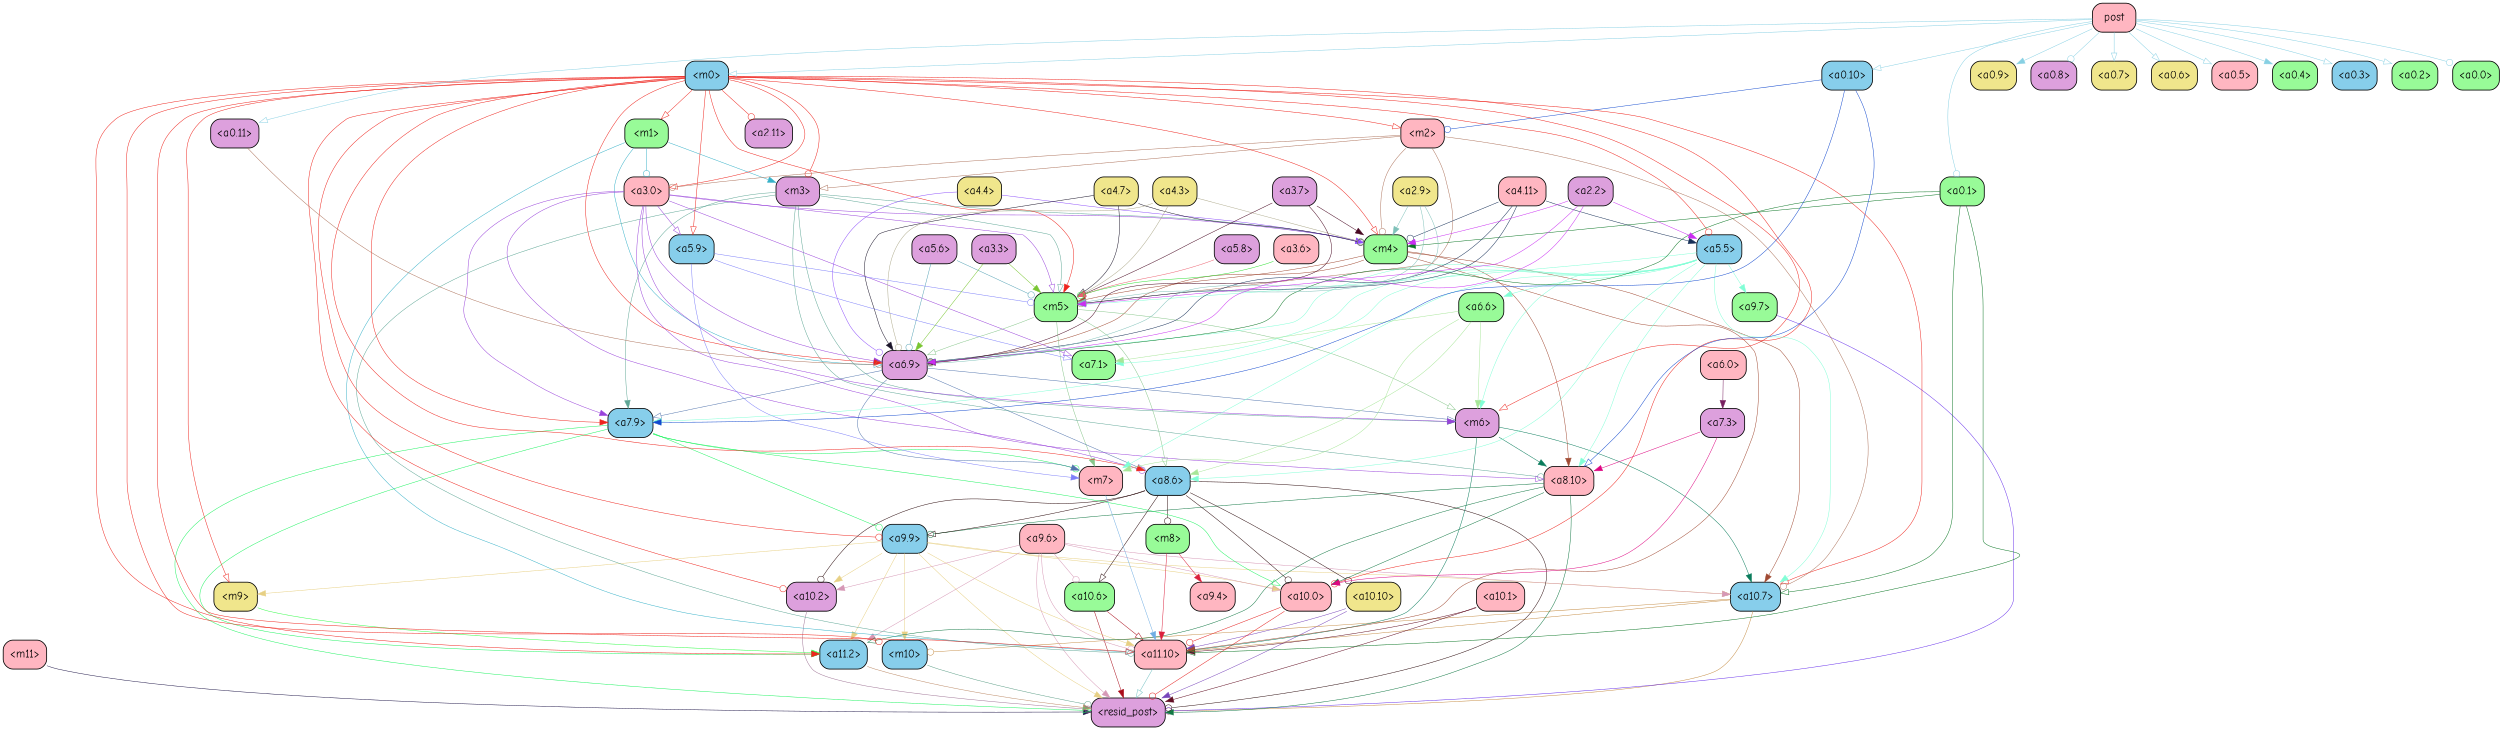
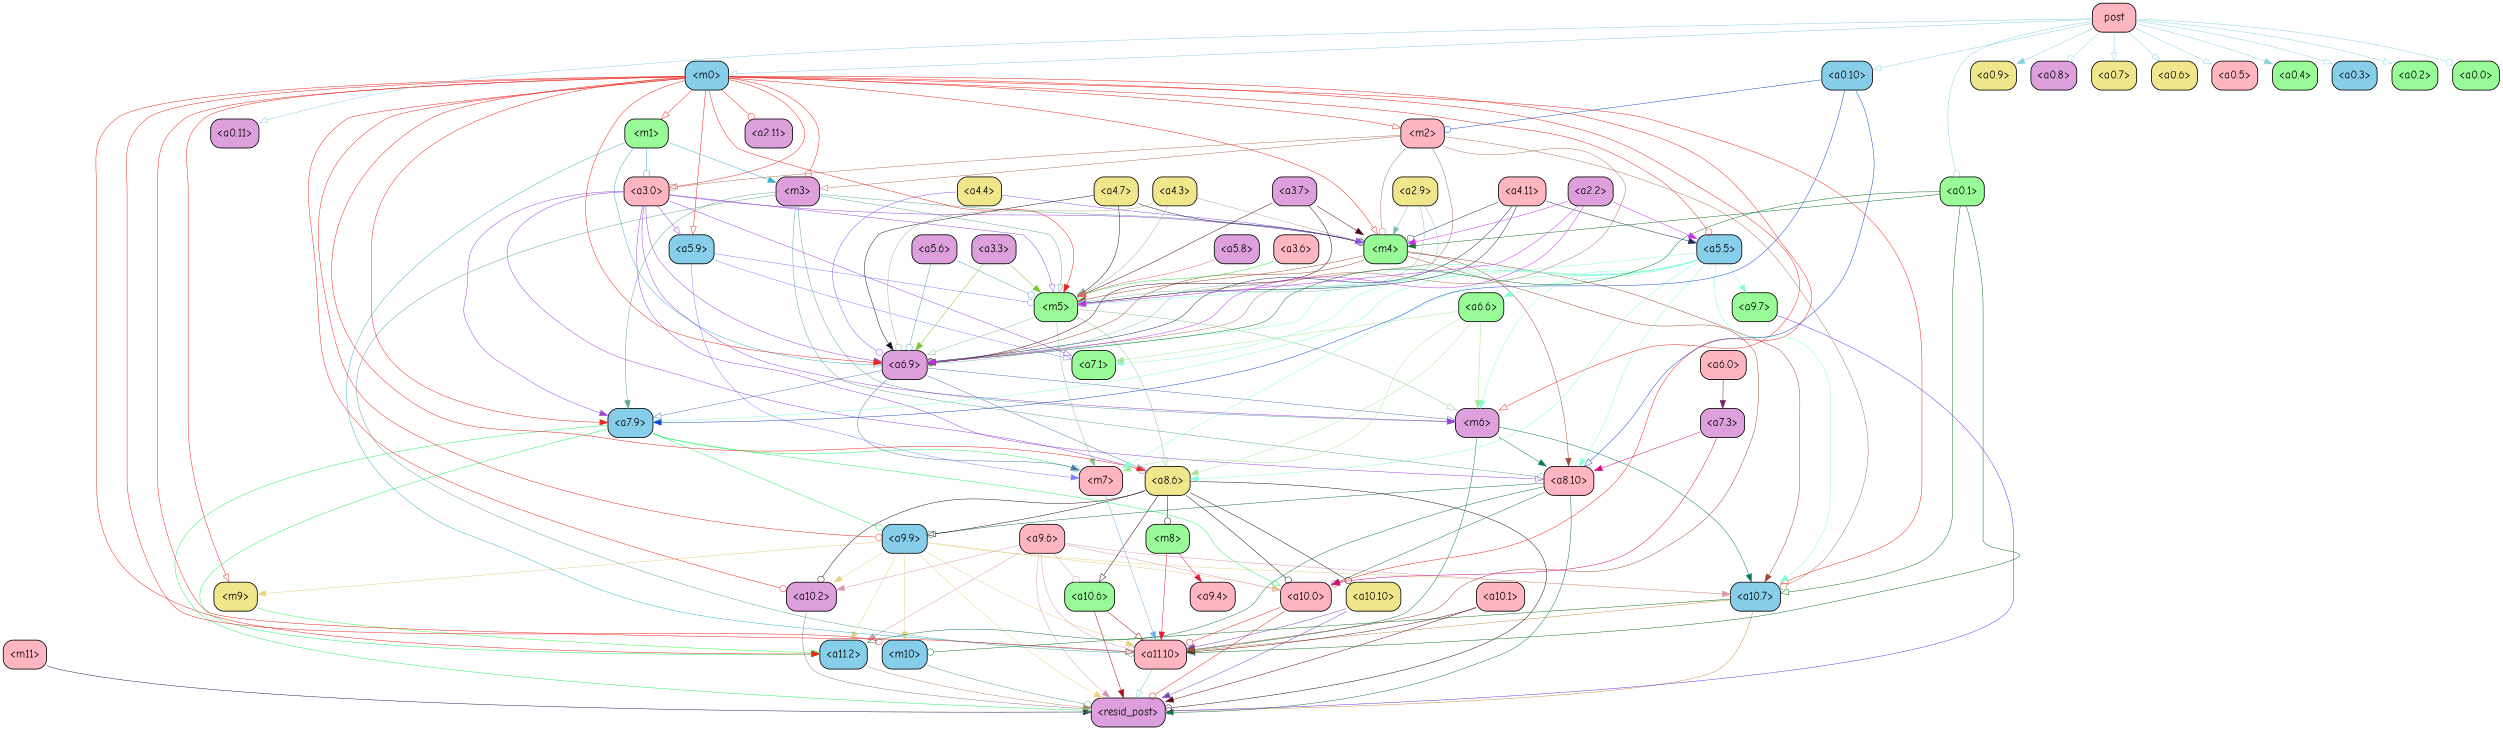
edge "<a0.11>" -> "<a6.9>": now "<m2>" -> "<a6.9>"
node "<a8.6>": fillcolor skyblue -> khaki
edge "<a10.7>" -> "<m10>": color #c58d46 -> #0a7624
